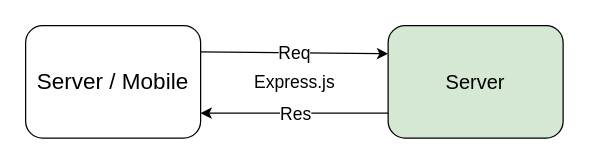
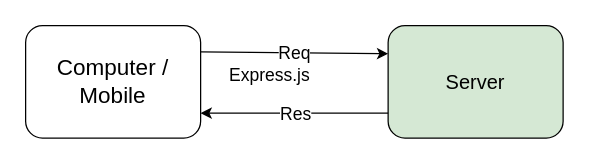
node "Server / Mobile": label "Server / Mobile" -> "Computer / Mobile"
node "Express.js": moved (294, 82) -> (269, 76)
